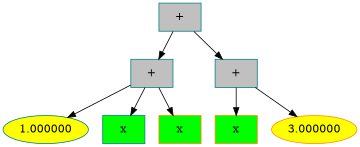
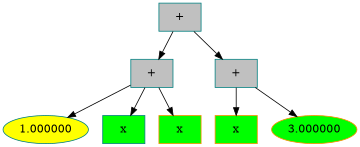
node "3.000000": fillcolor yellow -> green
